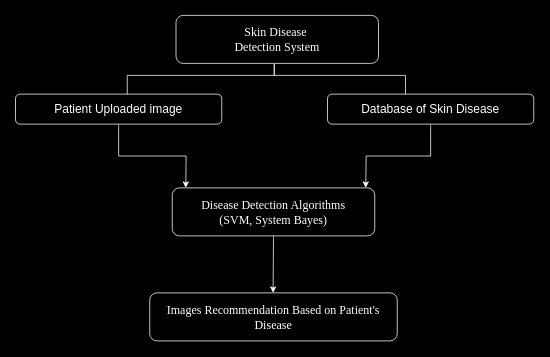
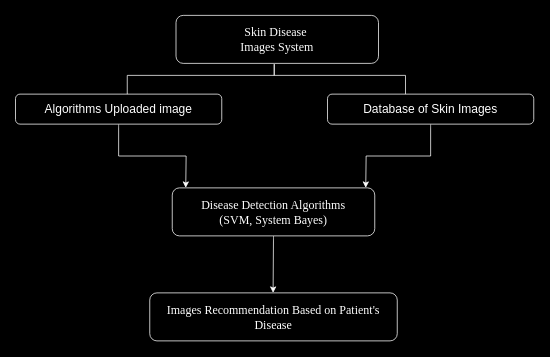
node "Skin Disease Detection System": label "Skin Disease Detection System" -> "Skin Disease Images System"
node "Patient Uploaded image": label "Patient Uploaded image" -> "Algorithms Uploaded image"
node "Database of Skin Disease": label "Database of Skin Disease" -> "Database of Skin Images"
